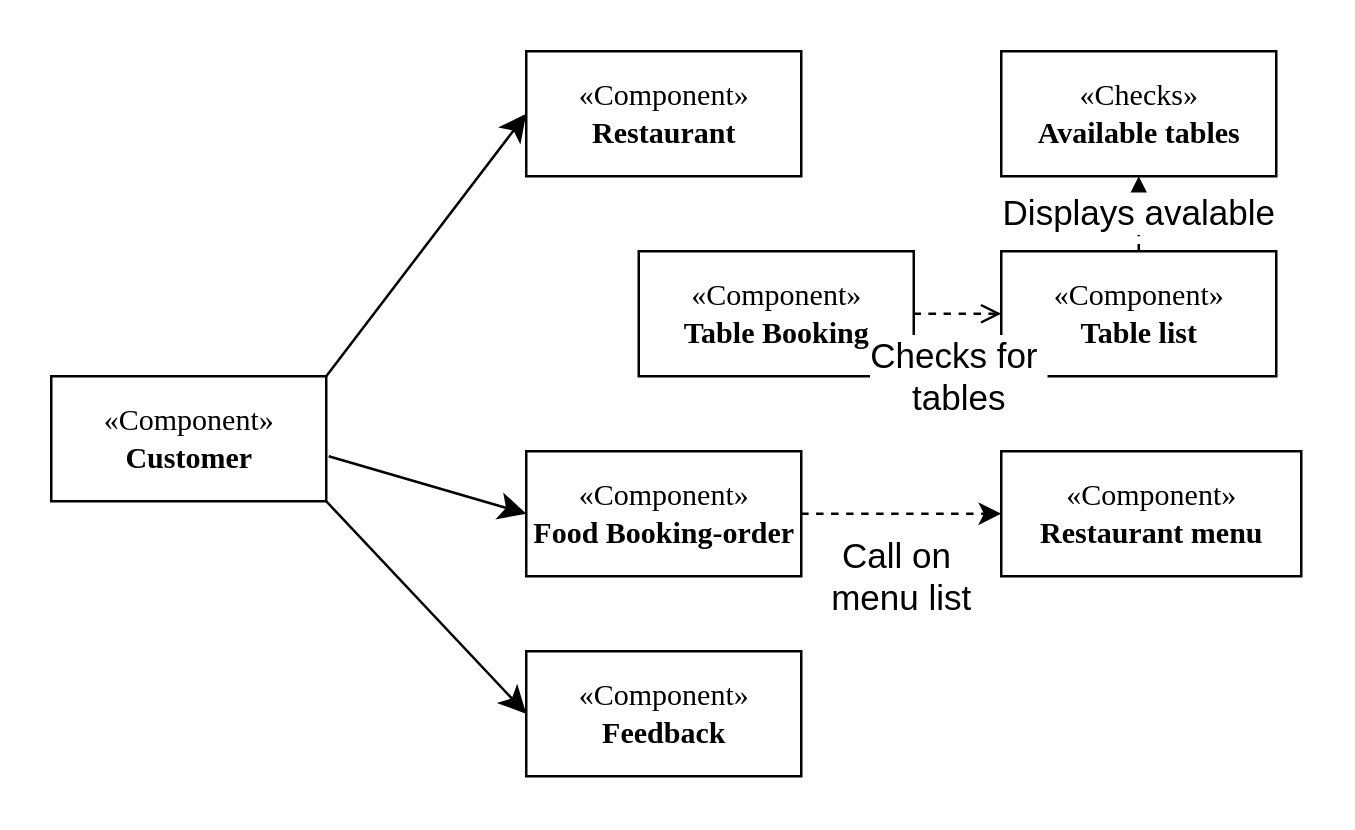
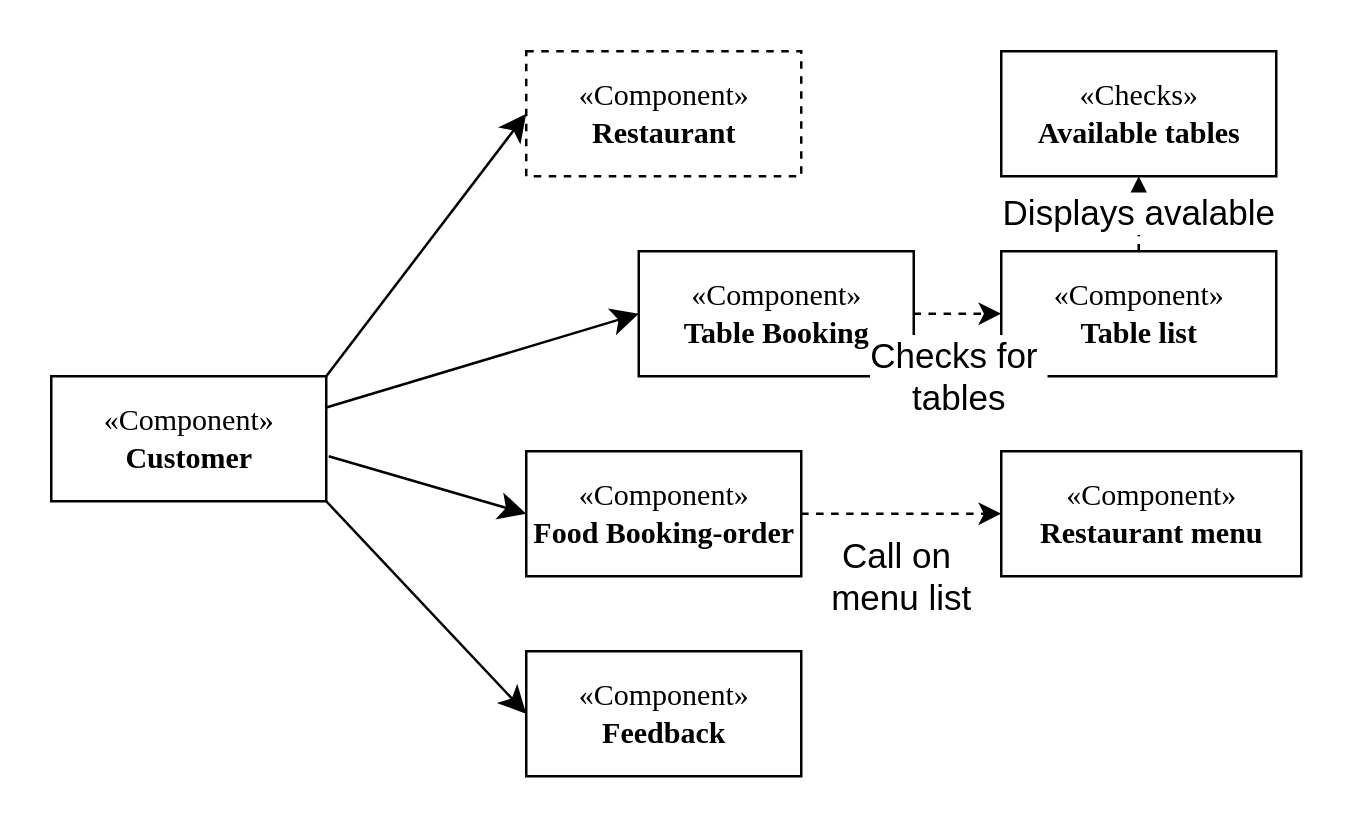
node "«Component» Restaurant": style solid -> dashed
edge "«Component» Table Booking" -> "«Component» Table list": arrowhead open -> classic
edge "«Component» Customer" -> "«Component» Table Booking": added
